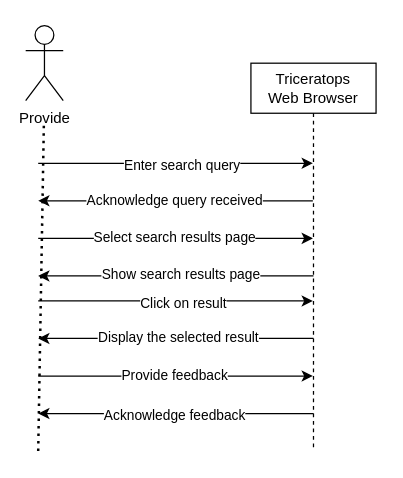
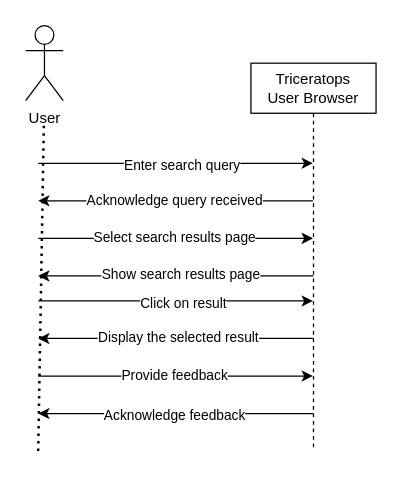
node "Triceratops Web Browser": label "Triceratops Web Browser" -> "Triceratops User Browser"
node "Provide": label "Provide" -> "User"
